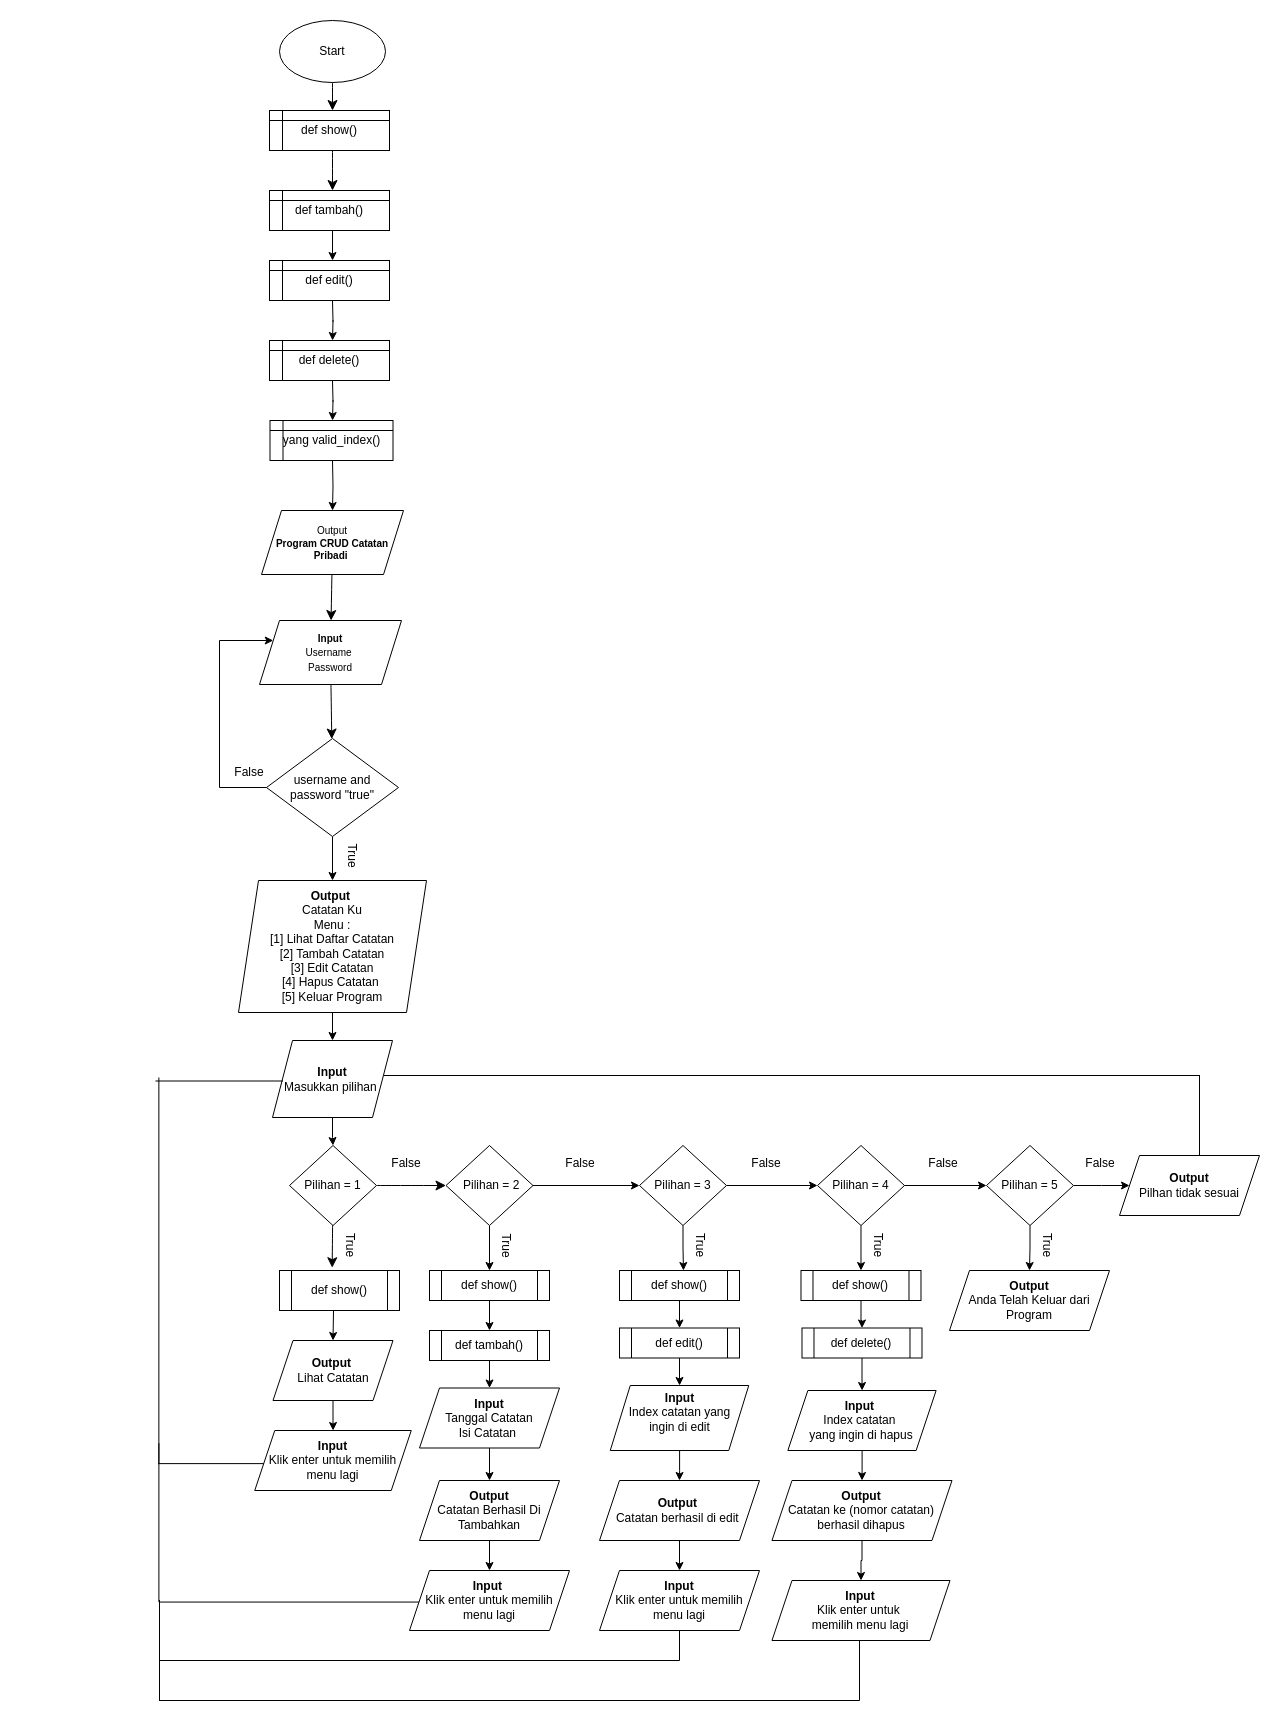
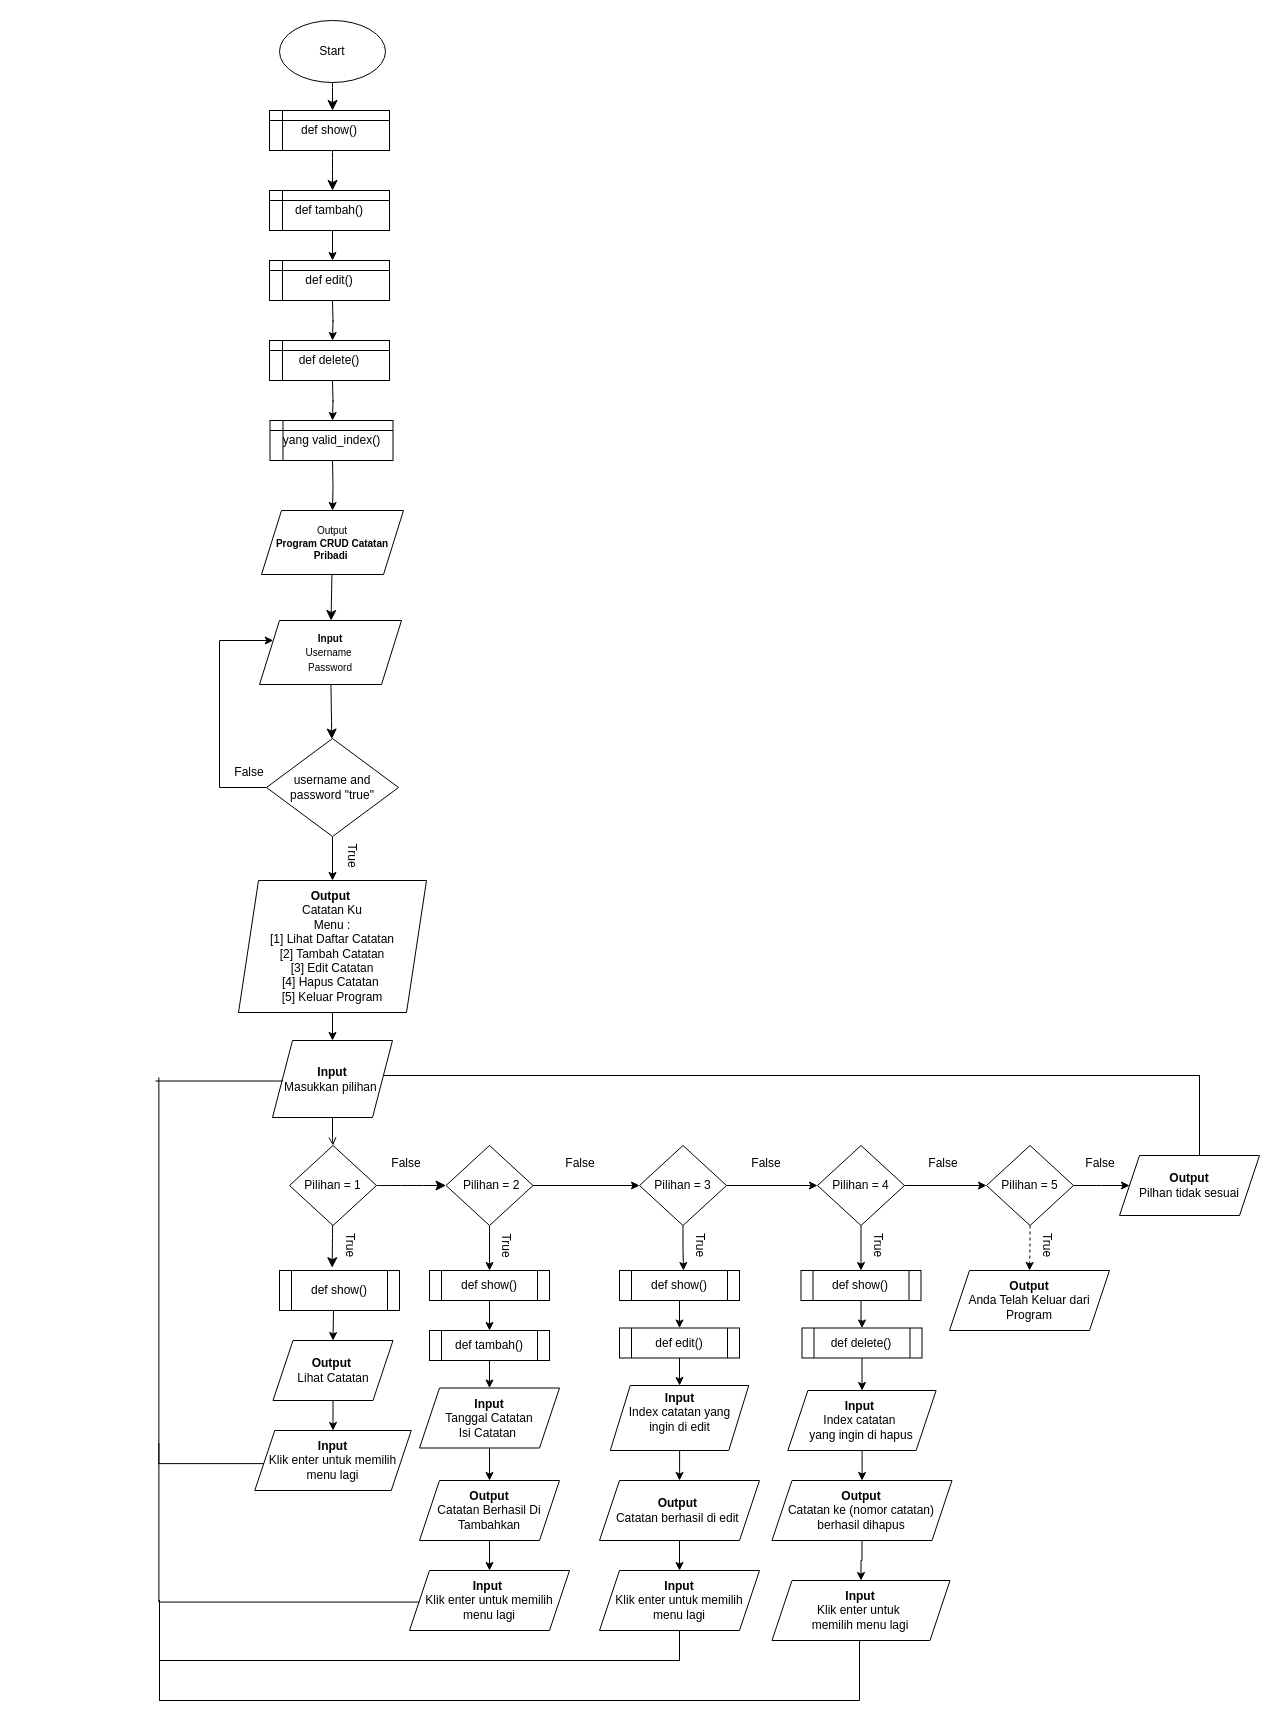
edge "Input Masukkan pilihan" -> "Pilihan = 1": arrowhead classic -> open
edge "Pilihan = 5" -> "Output Anda Telah Keluar dari Program": style solid -> dashed
